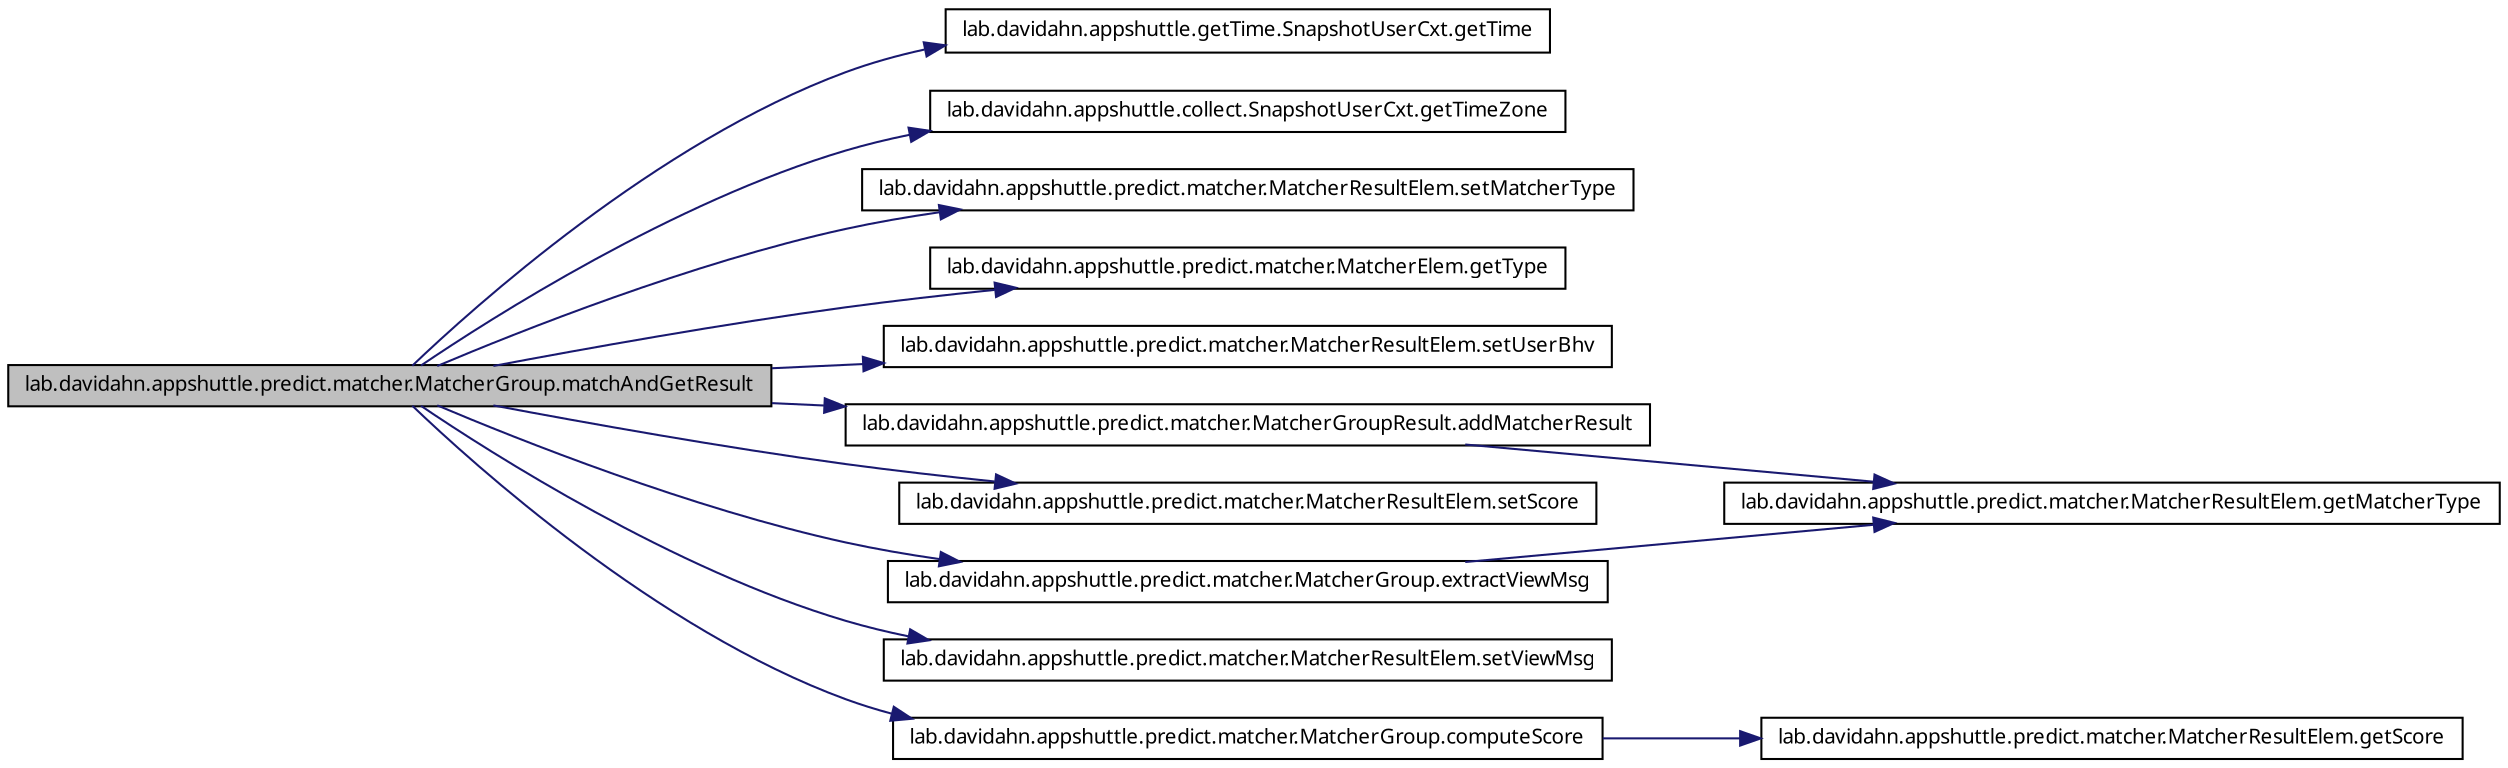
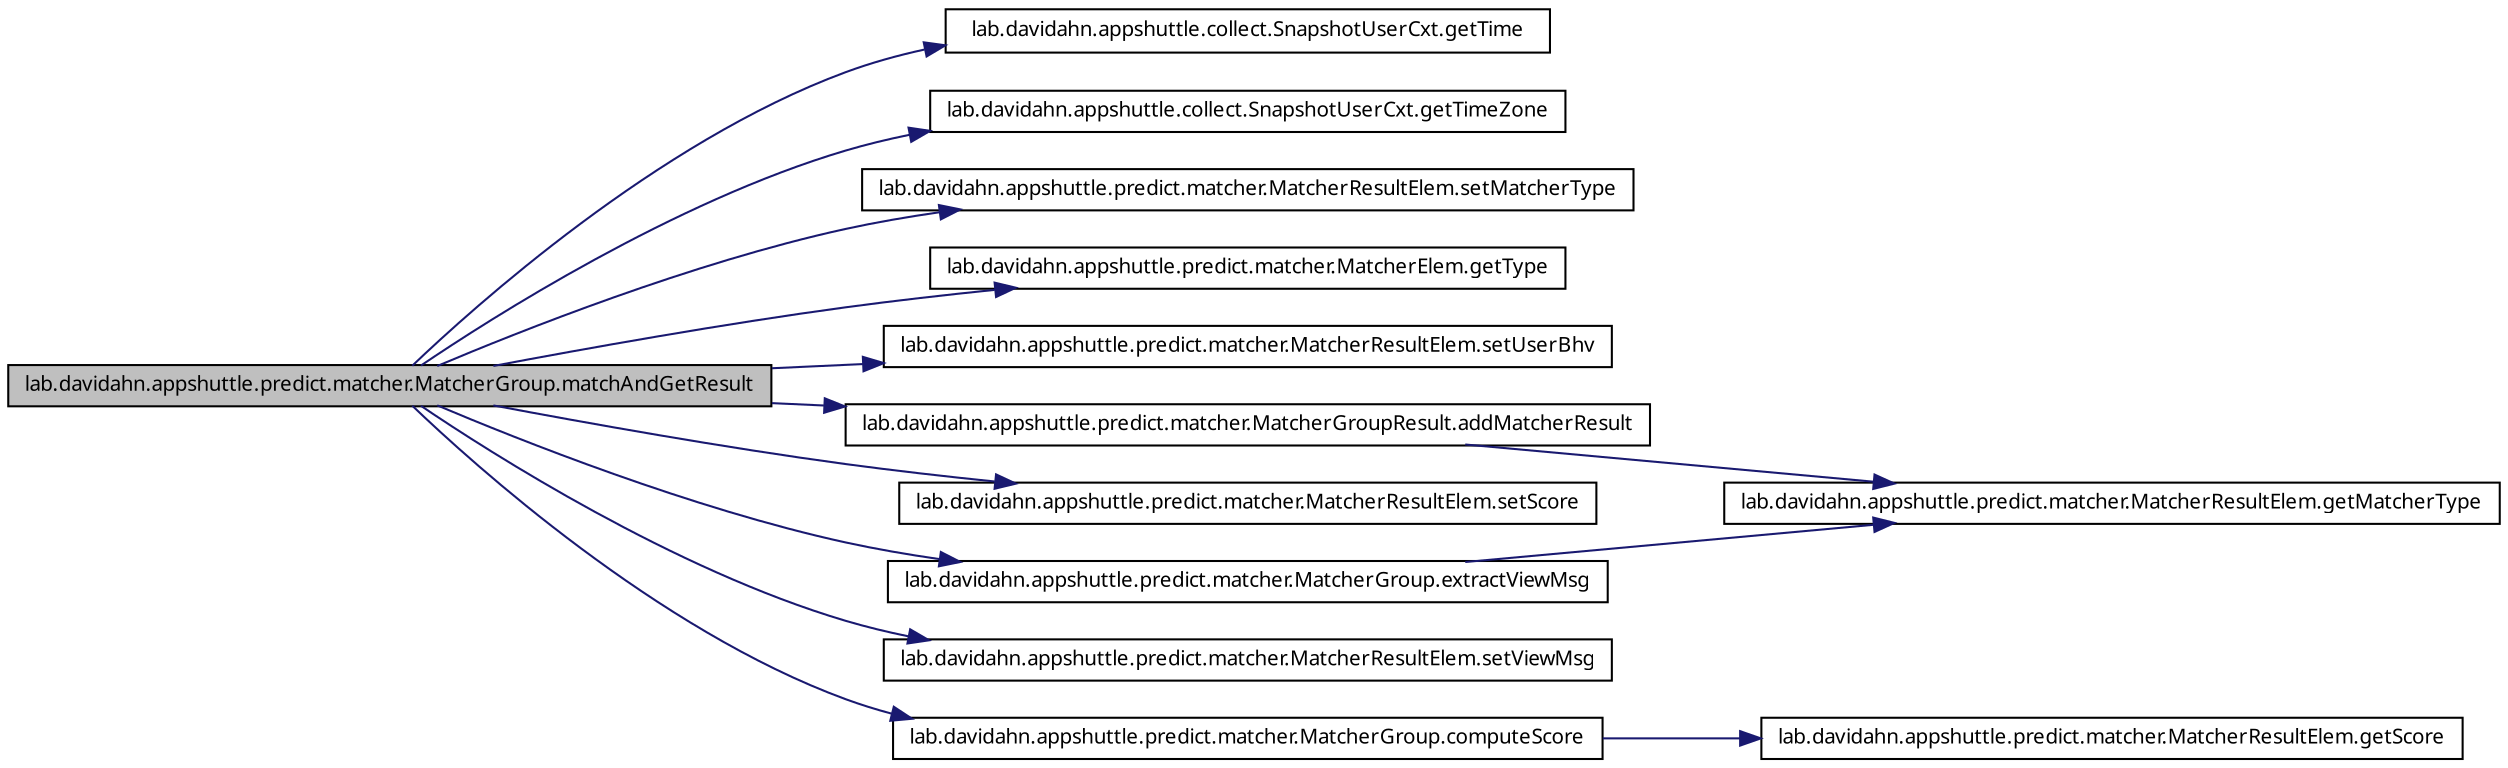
node "lab.davidahn.appshuttle.getTime.SnapshotUserCxt.getTime": label "lab.davidahn.appshuttle.getTime.SnapshotUserCxt.getTime" -> "lab.davidahn.appshuttle.collect.SnapshotUserCxt.getTime"
